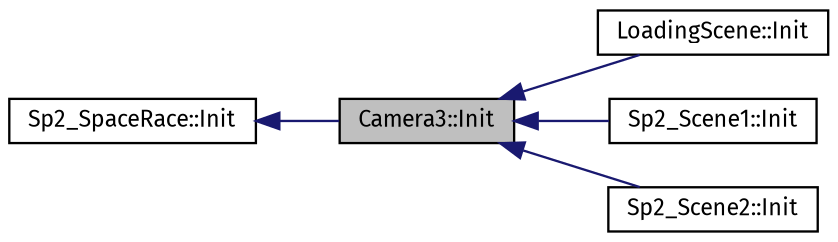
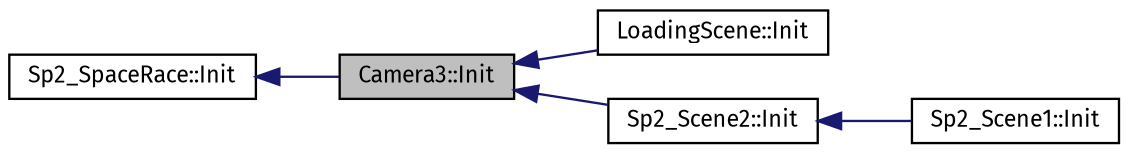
edge "Sp2_Scene1::Init" -> "Camera3::Init": now "Sp2_Scene1::Init" -> "Sp2_Scene2::Init"
